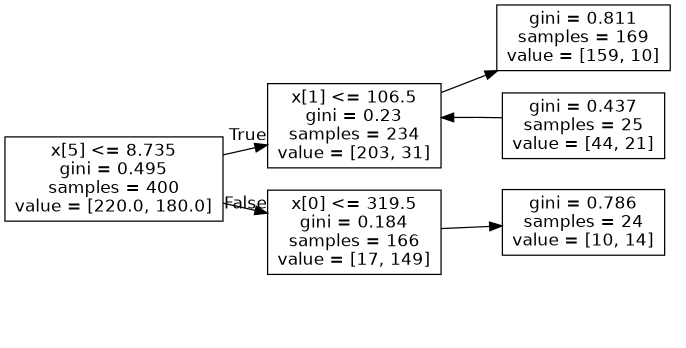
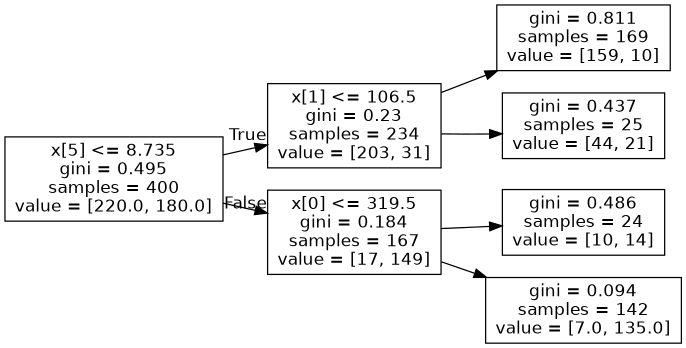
edge "gini = 0.437 samples = 25 value = [44, 21]" -> "x[1] <= 106.5 gini = 0.23 samples = 234 value = [203, 31]": reversed
node "gini = 0.786 samples = 24 value = [10, 14]": label "gini = 0.786 samples = 24 value = [10, 14]" -> "gini = 0.486 samples = 24 value = [10, 14]"
node "x[0] <= 319.5 gini = 0.184 samples = 166 value = [17, 149]": label "x[0] <= 319.5 gini = 0.184 samples = 166 value = [17, 149]" -> "x[0] <= 319.5 gini = 0.184 samples = 167 value = [17, 149]"
node "gini = 0.094 samples = 142 value = [7.0, 135.0]": added
